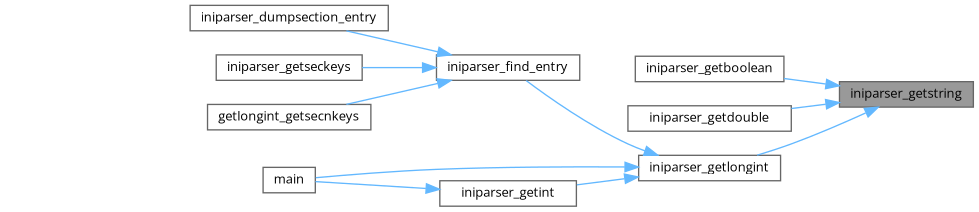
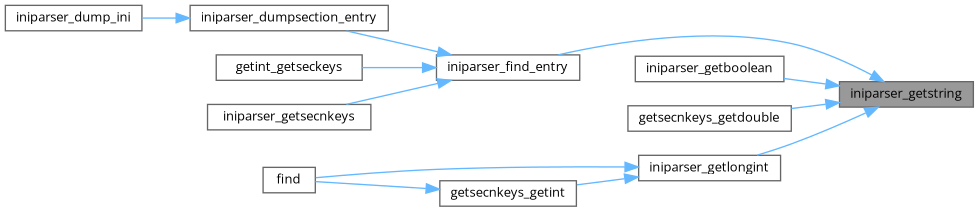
node "iniparser_dump_ini": added
node "iniparser_getseckeys": label "iniparser_getseckeys" -> "getint_getseckeys"
node "getlongint_getsecnkeys": label "getlongint_getsecnkeys" -> "iniparser_getsecnkeys"
node "iniparser_getdouble": label "iniparser_getdouble" -> "getsecnkeys_getdouble"
edge "iniparser_find_entry" -> "iniparser_getlongint": now "iniparser_find_entry" -> "iniparser_getstring"
node "main": label "main" -> "find"
node "iniparser_getint": label "iniparser_getint" -> "getsecnkeys_getint"
